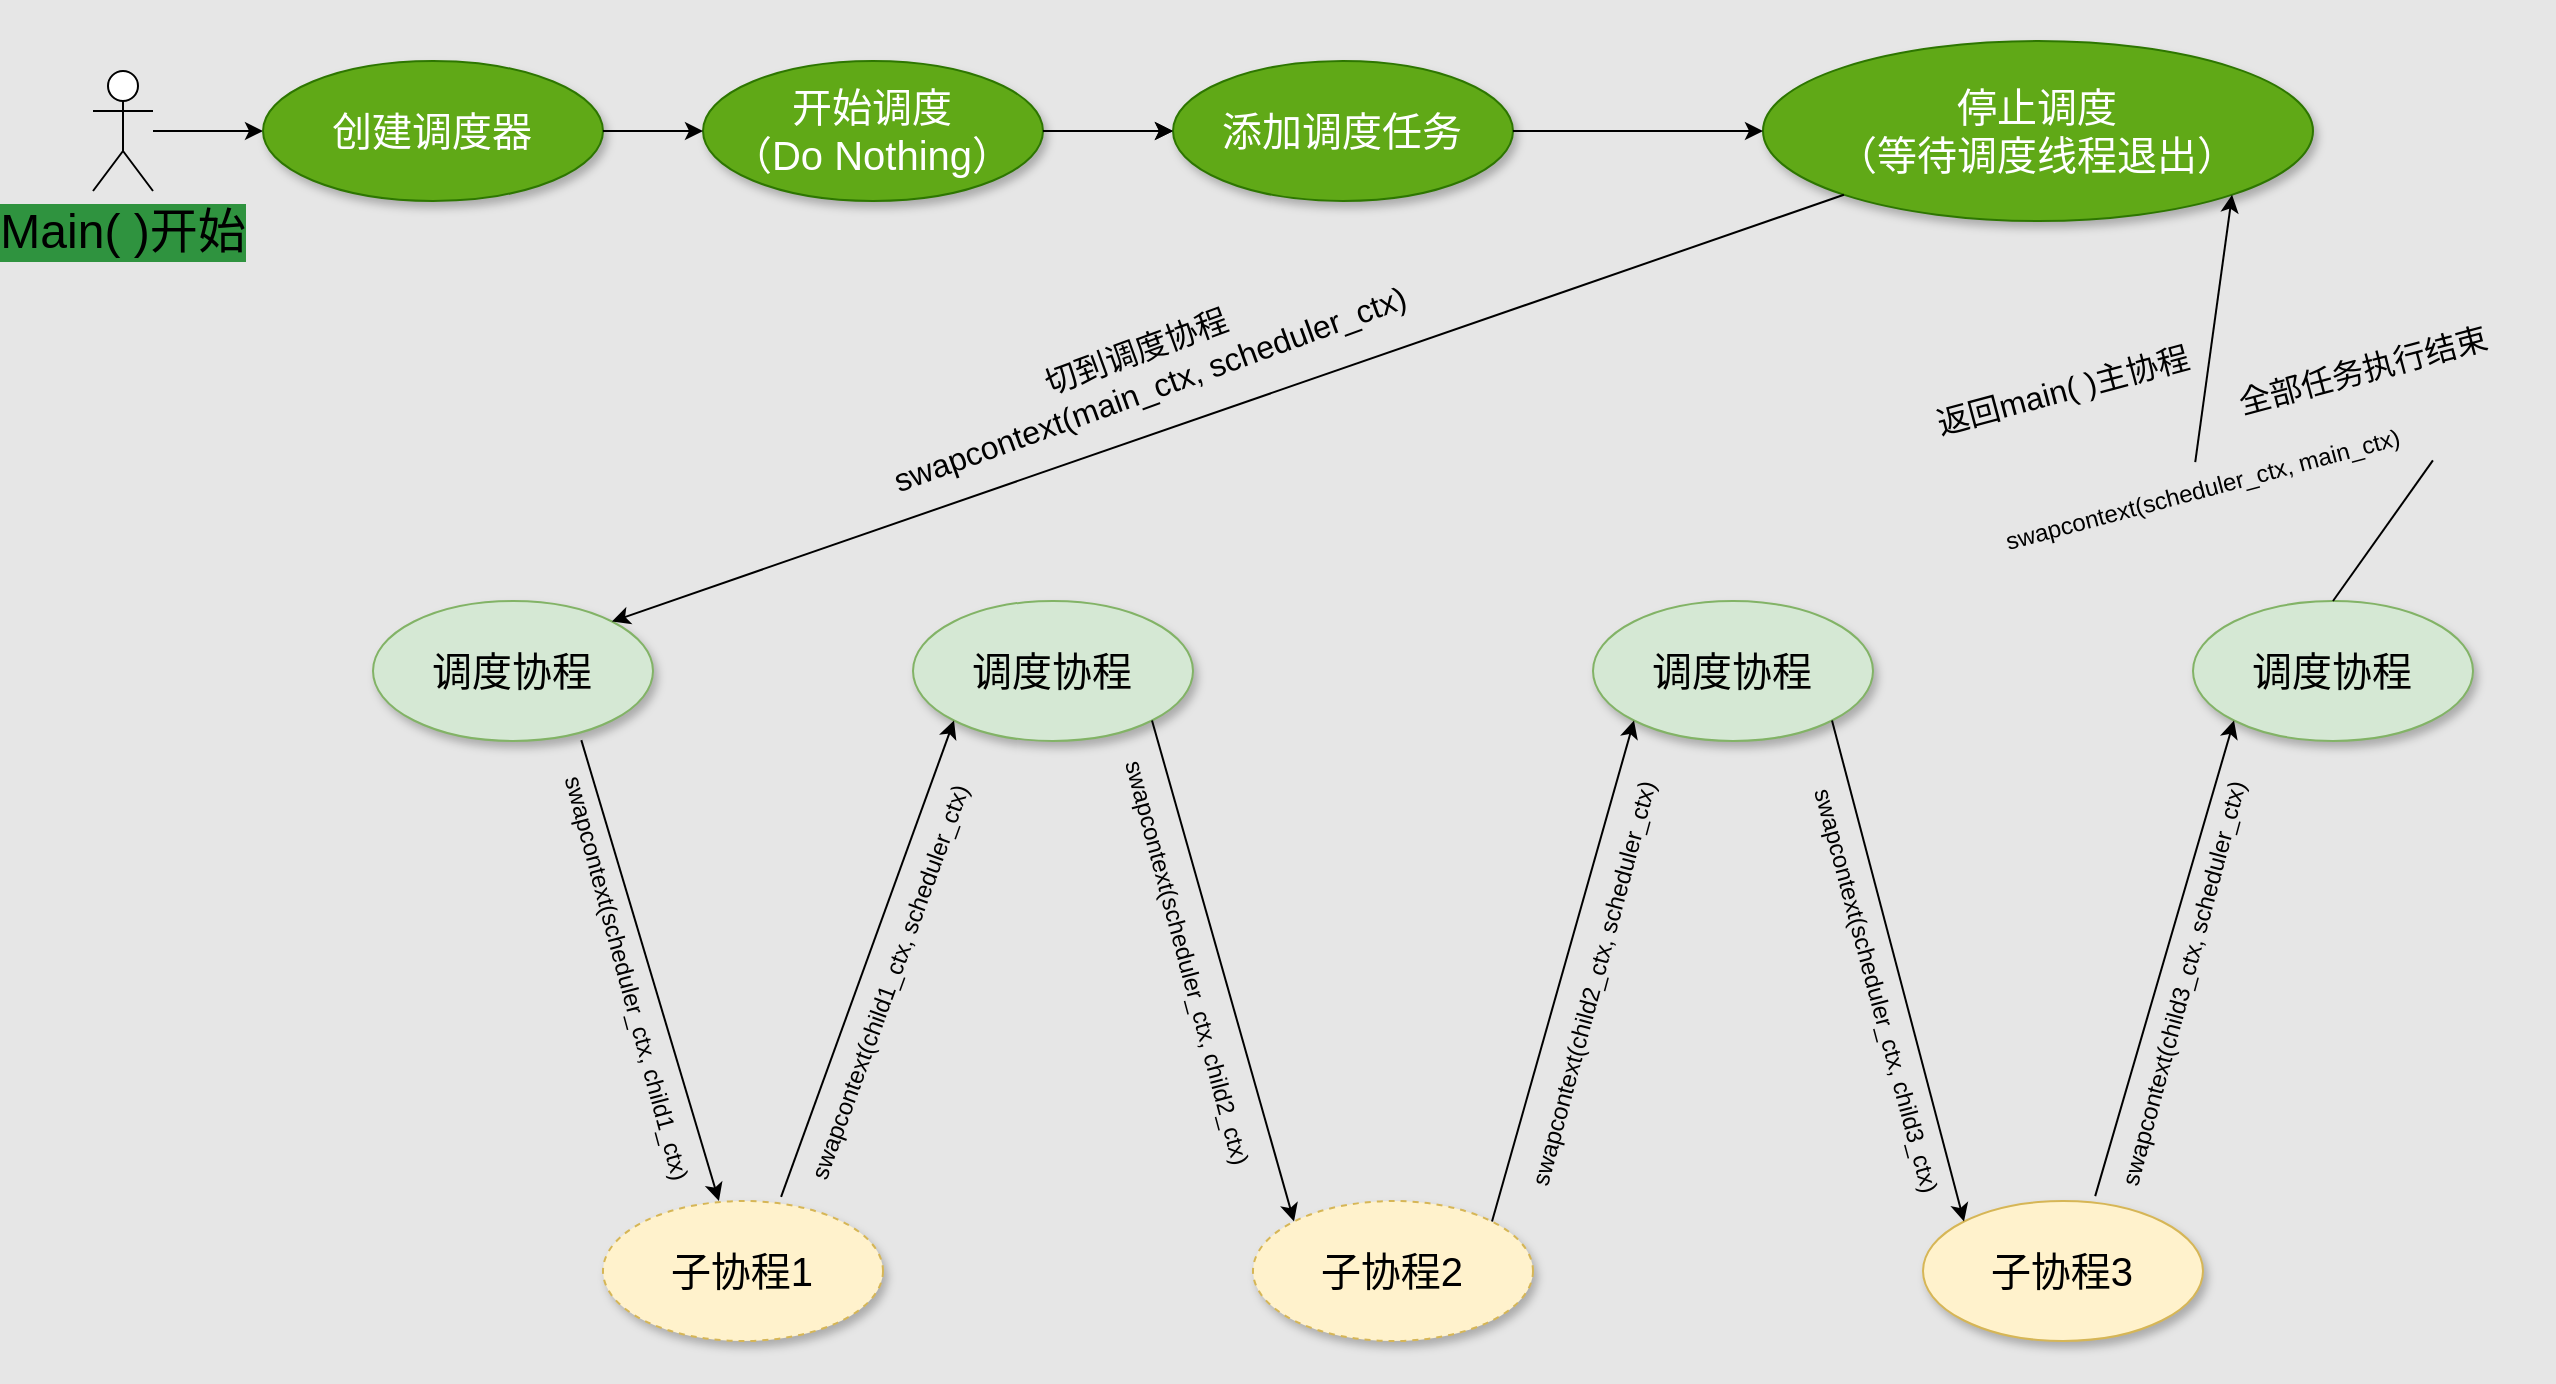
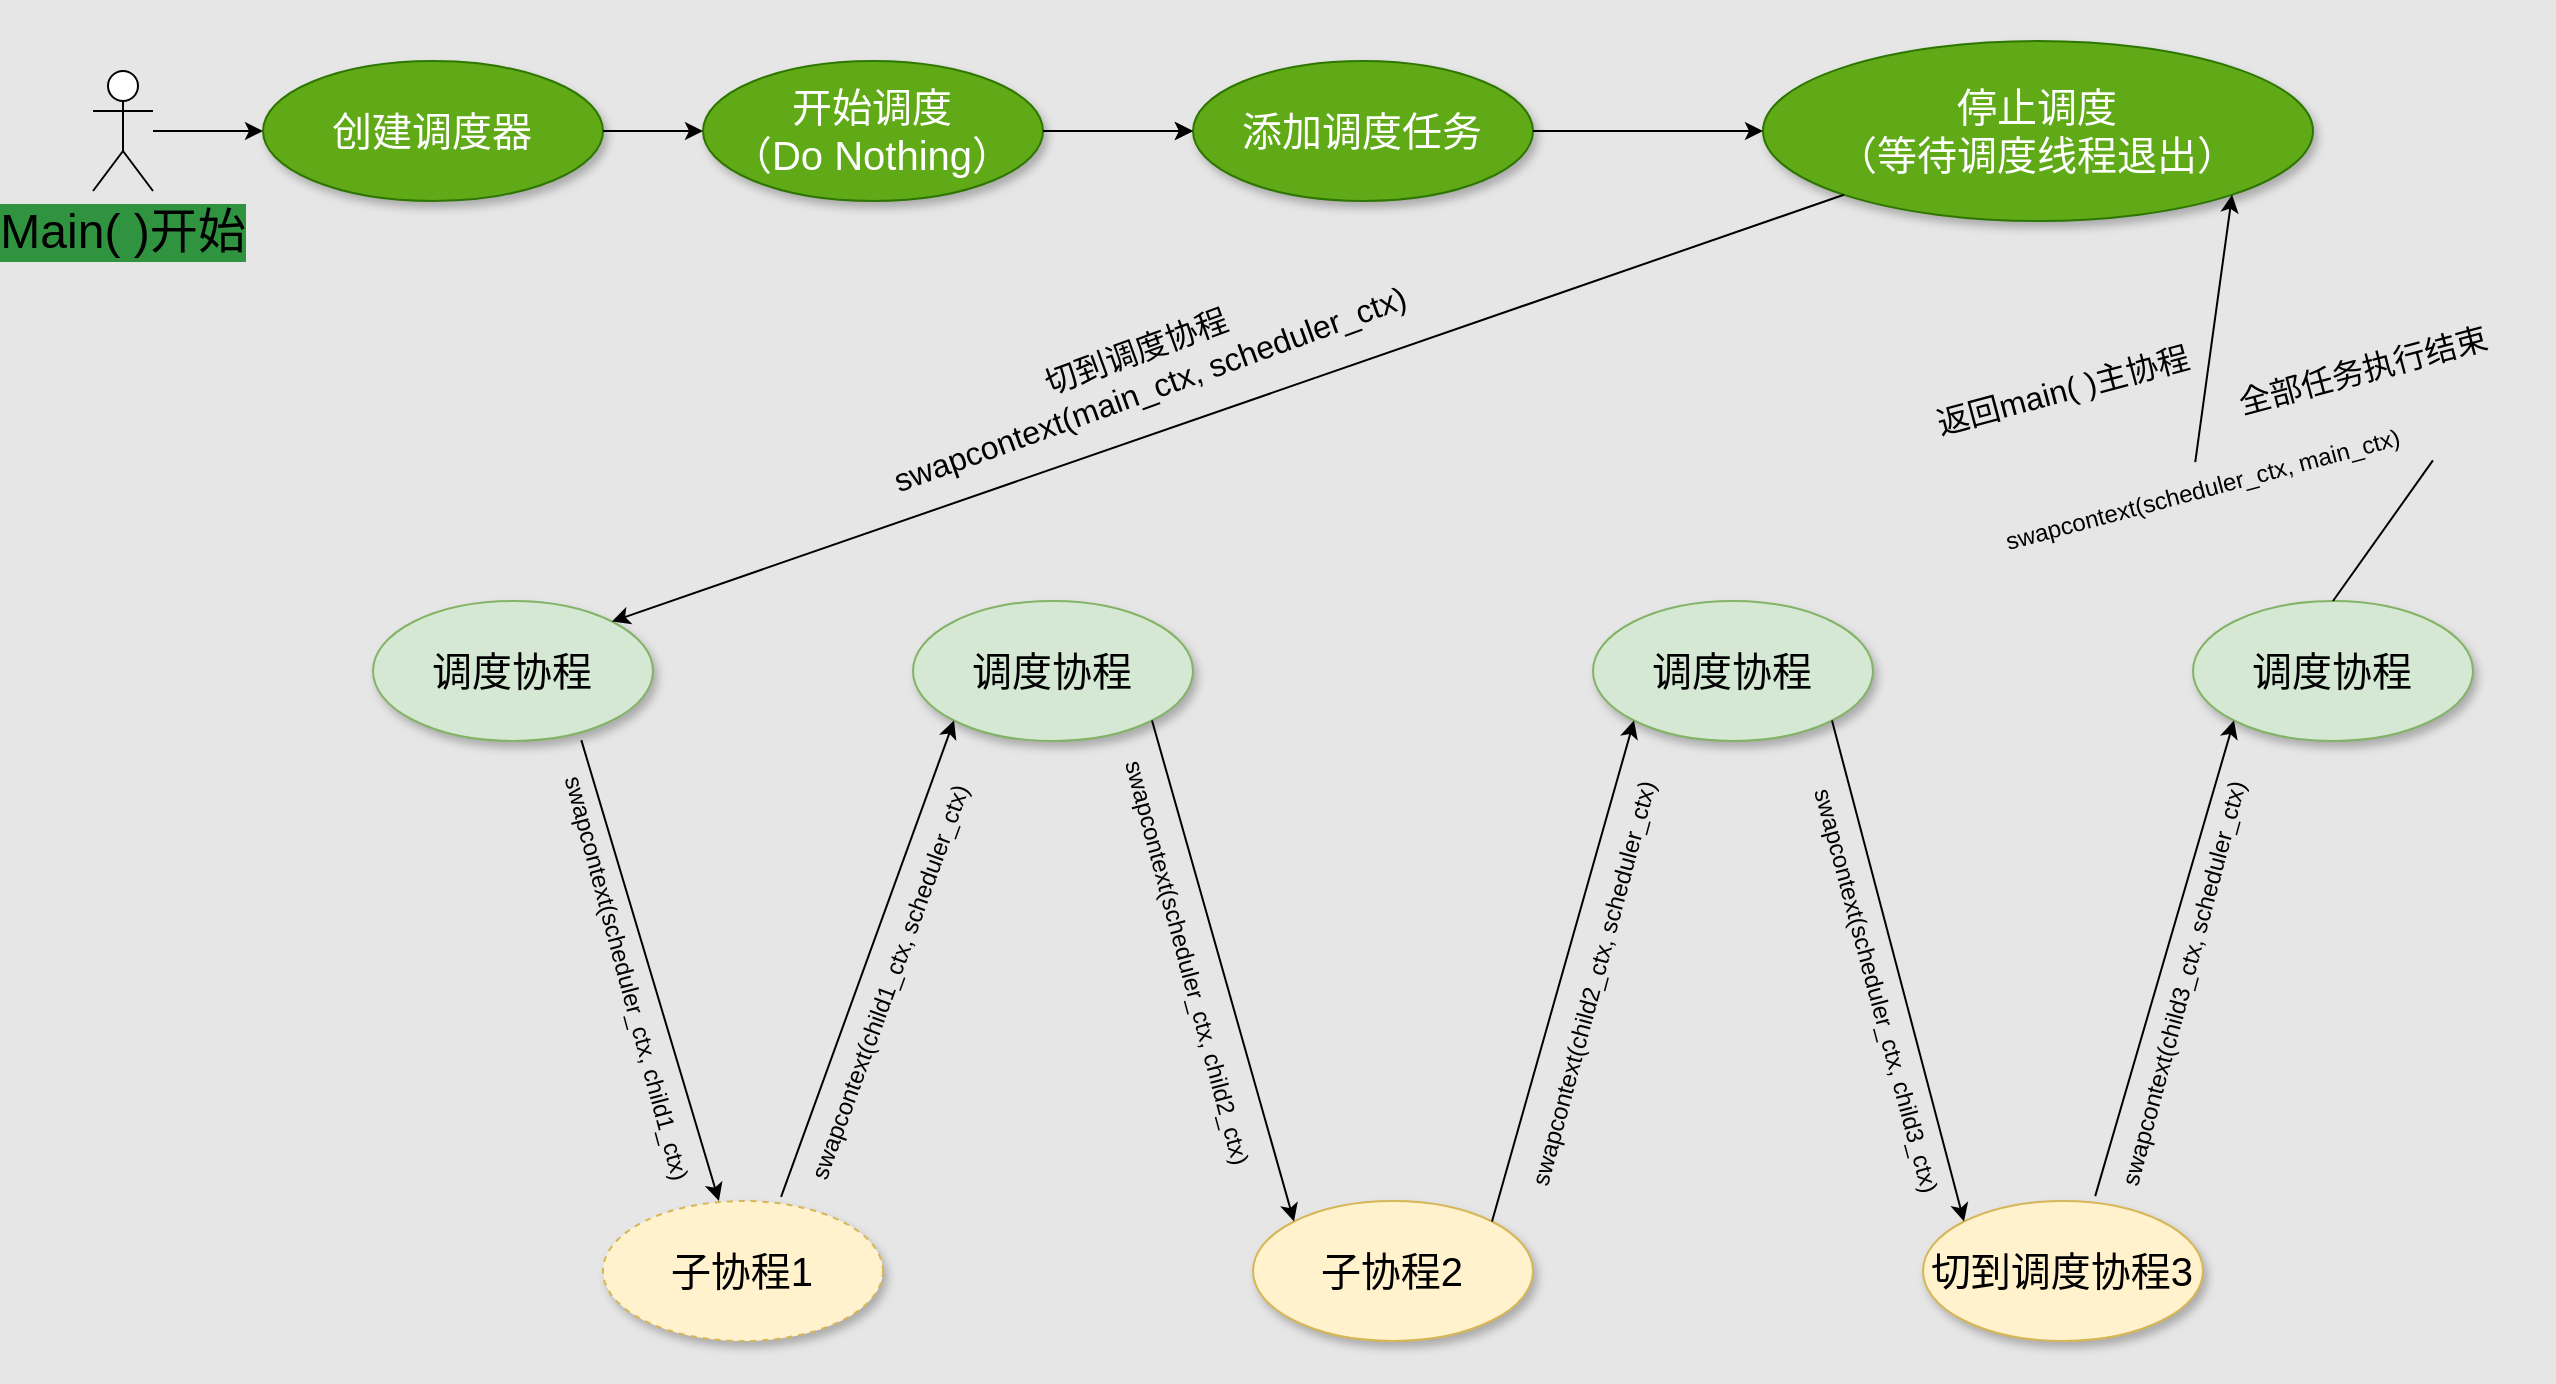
node "添加调度任务": moved (1343, 131) -> (1363, 131)
node "子协程2": style dashed -> solid
node "子协程3": label "子协程3" -> "切到调度协程3"
